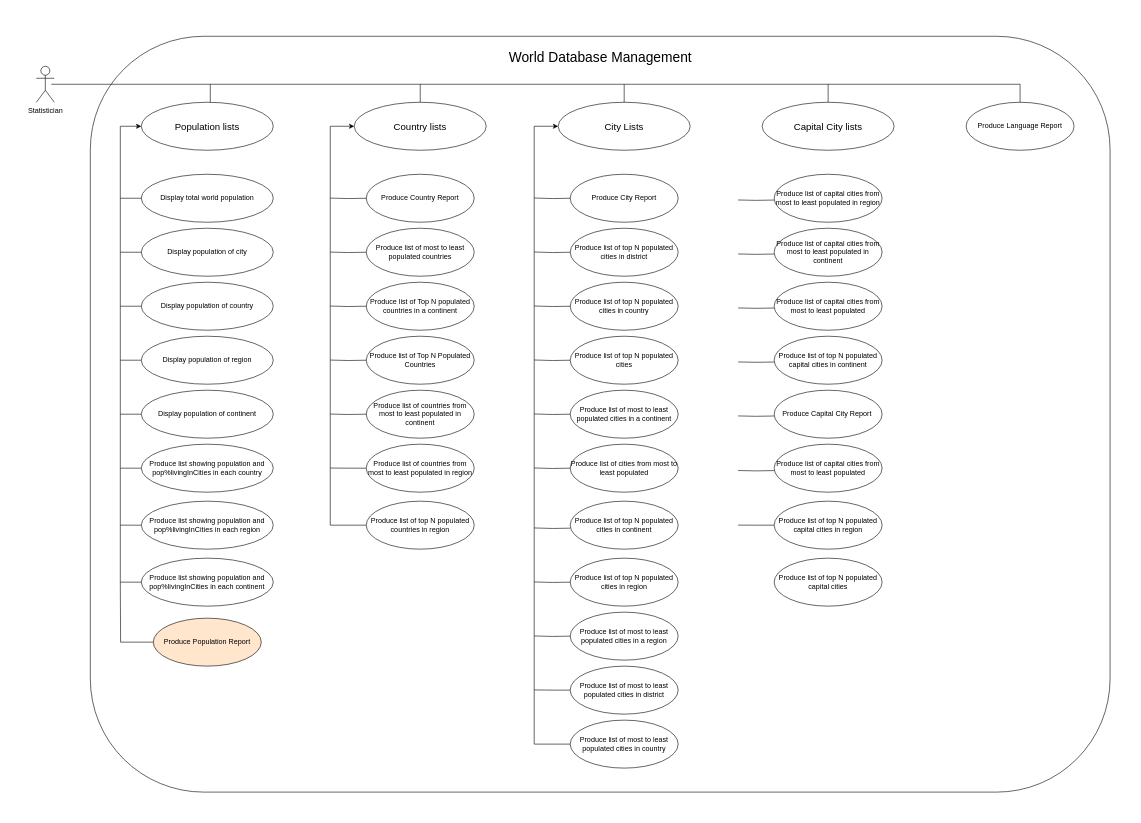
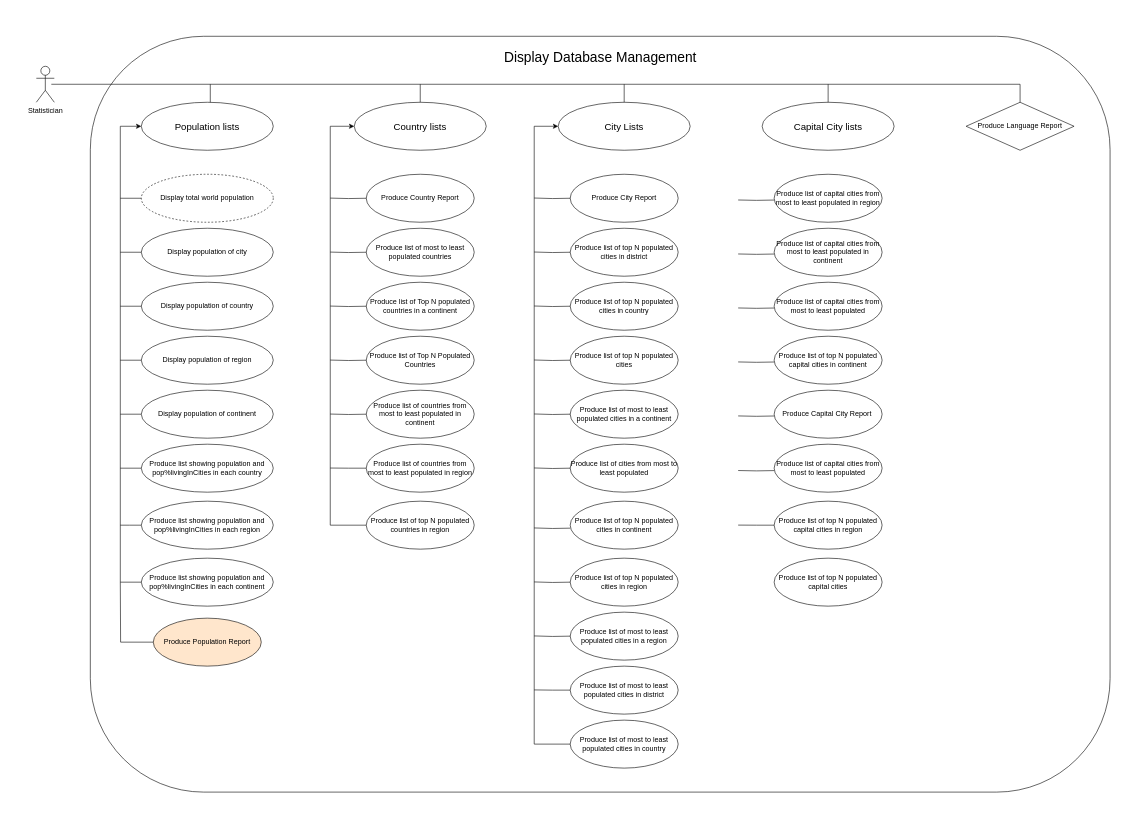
node "World Database Management": label "World Database Management" -> "Display Database Management"
node "Produce Language Report": shape ellipse -> diamond
node "Display total world population": style solid -> dashed
